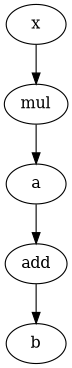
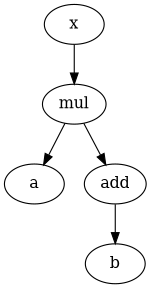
edge "a" -> "add": now "mul" -> "add"
